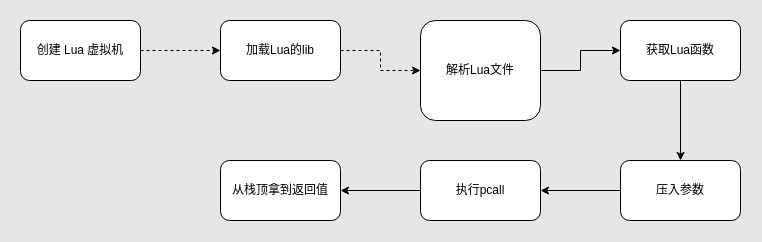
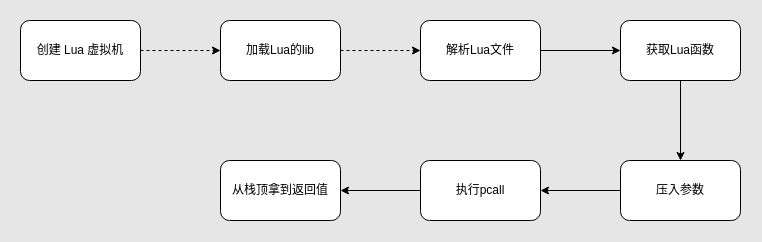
node "解析Lua文件": size 120x100 -> 120x60
